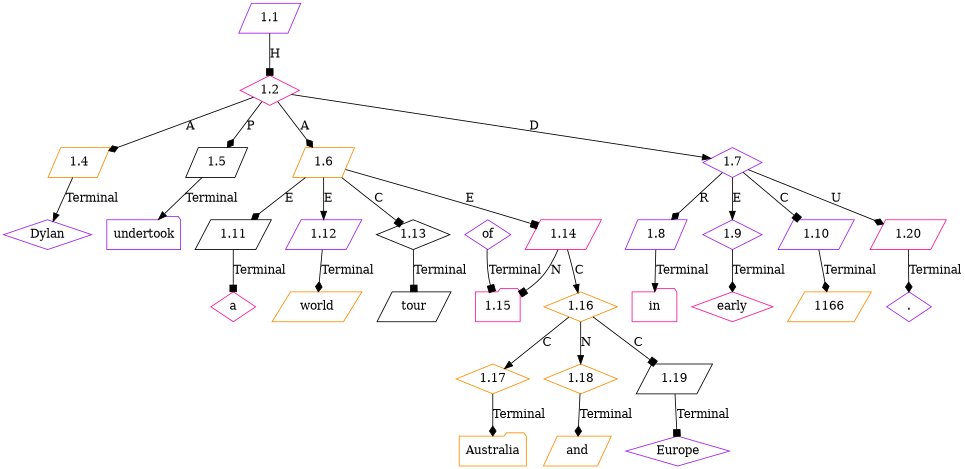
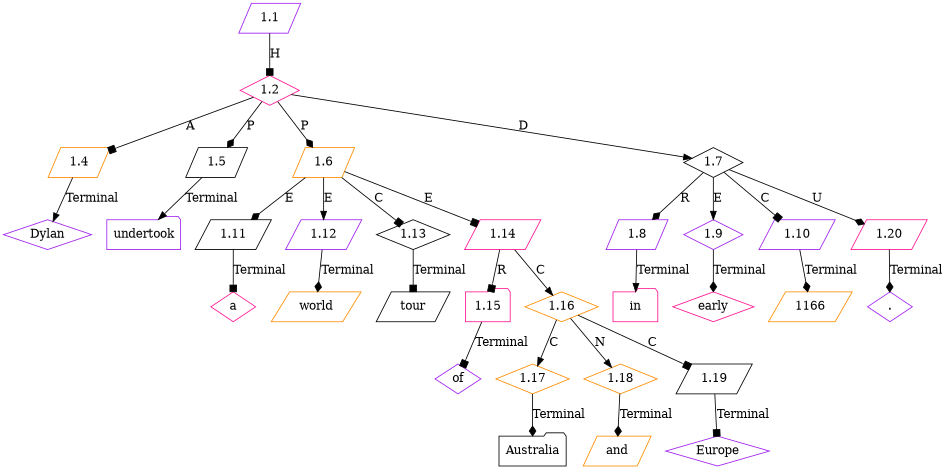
edge "1.2" -> "1.4": arrowhead diamond -> box
edge "1.2" -> "1.6": label "A" -> "P"
node "1.7": color purple -> black
edge "of" -> "1.15": reversed
edge "1.14" -> "1.15": label "N" -> "R"
node "Australia": color darkorange -> black
